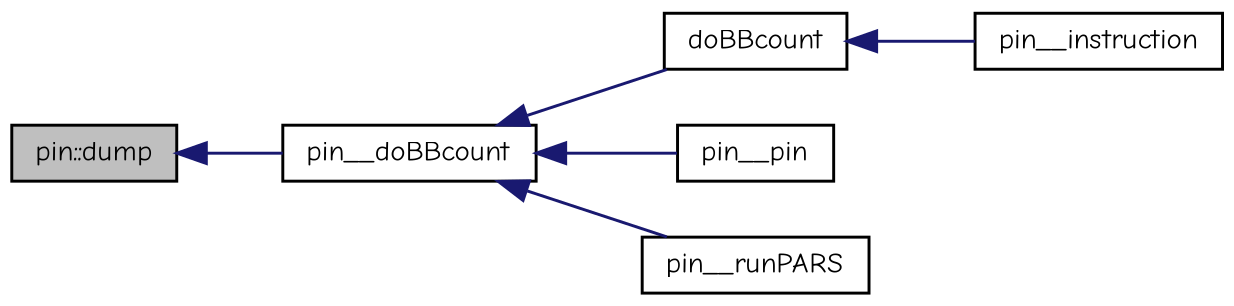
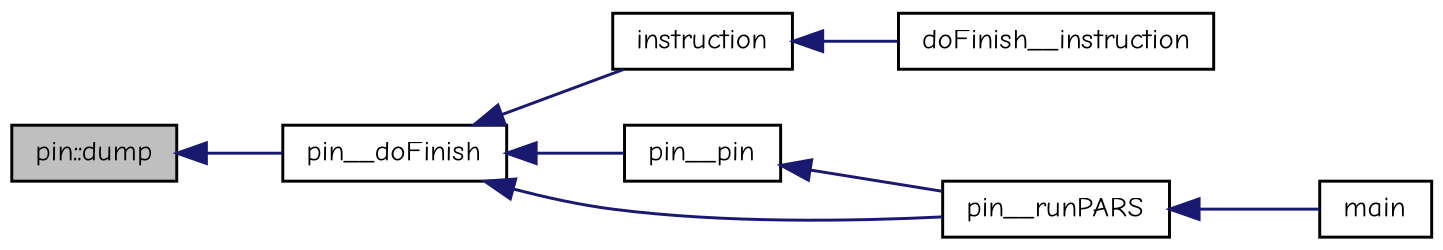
node "doBBcount": label "doBBcount" -> "instruction"
node "pin__instruction": label "pin__instruction" -> "doFinish__instruction"
node "pin__doBBcount": label "pin__doBBcount" -> "pin__doFinish"
edge "pin__runPARS" -> "pin__pin": added
node "main": added
